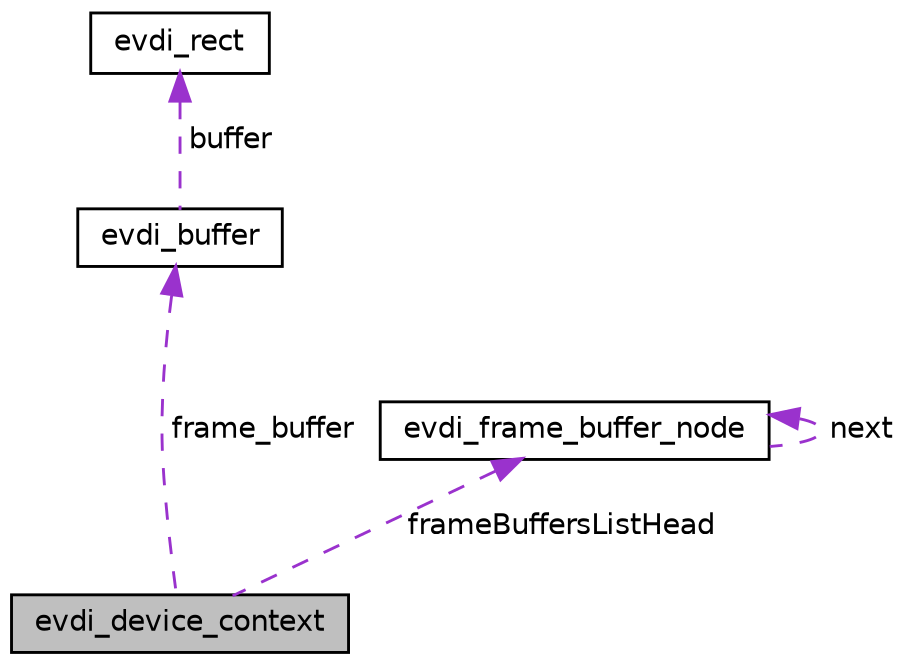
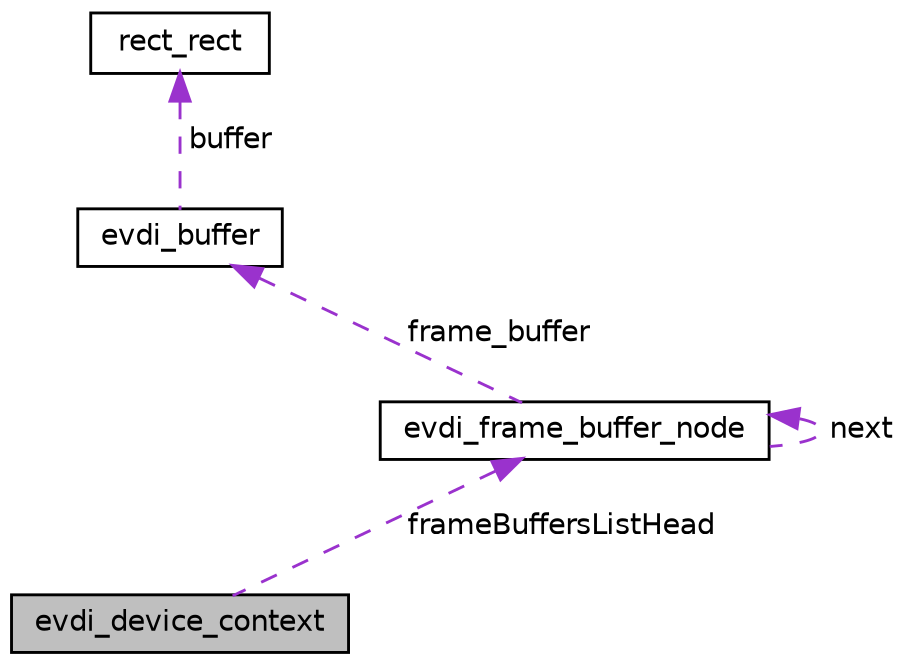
node "evdi_rect": label "evdi_rect" -> "rect_rect"
edge "evdi_device_context" -> "evdi_buffer": now "evdi_frame_buffer_node" -> "evdi_buffer"
